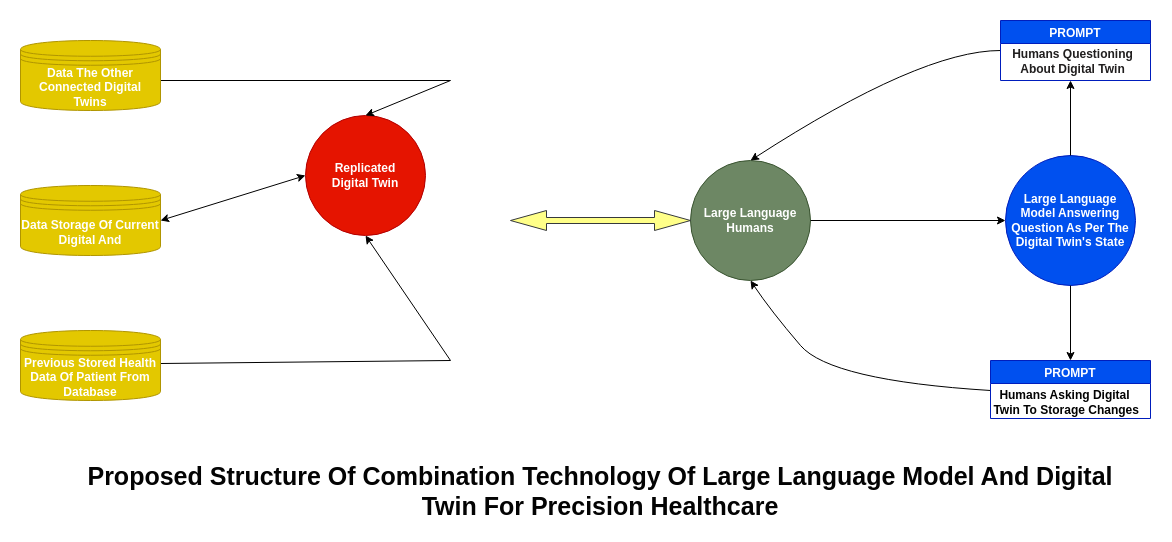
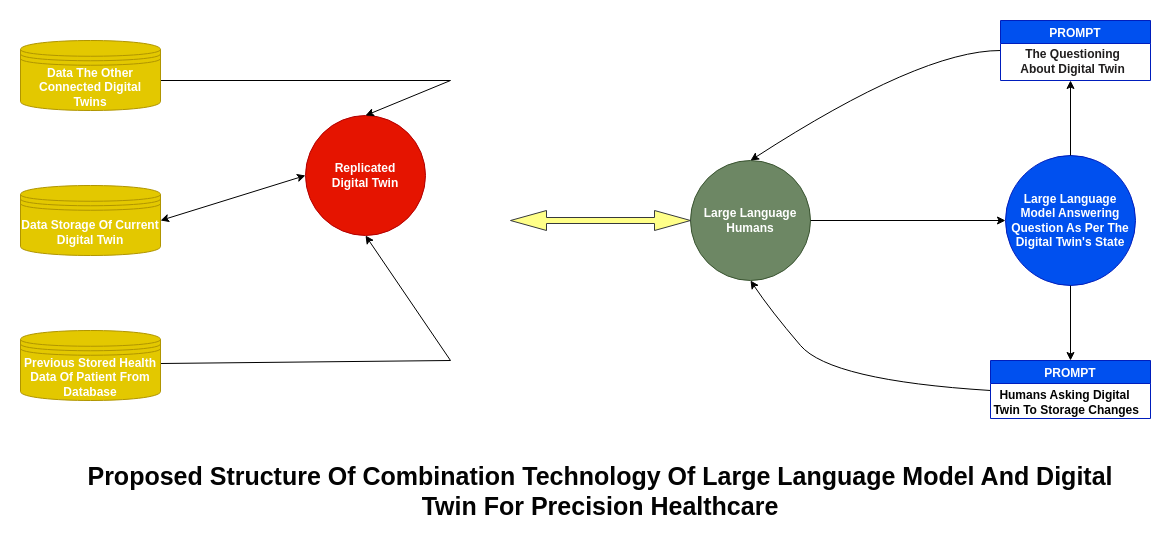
node "Humans Questioning About Digital Twin": label "Humans Questioning About Digital Twin" -> "The Questioning About Digital Twin"
node "Data Storage Of Current Digital And": label "Data Storage Of Current Digital And" -> "Data Storage Of Current Digital Twin"
